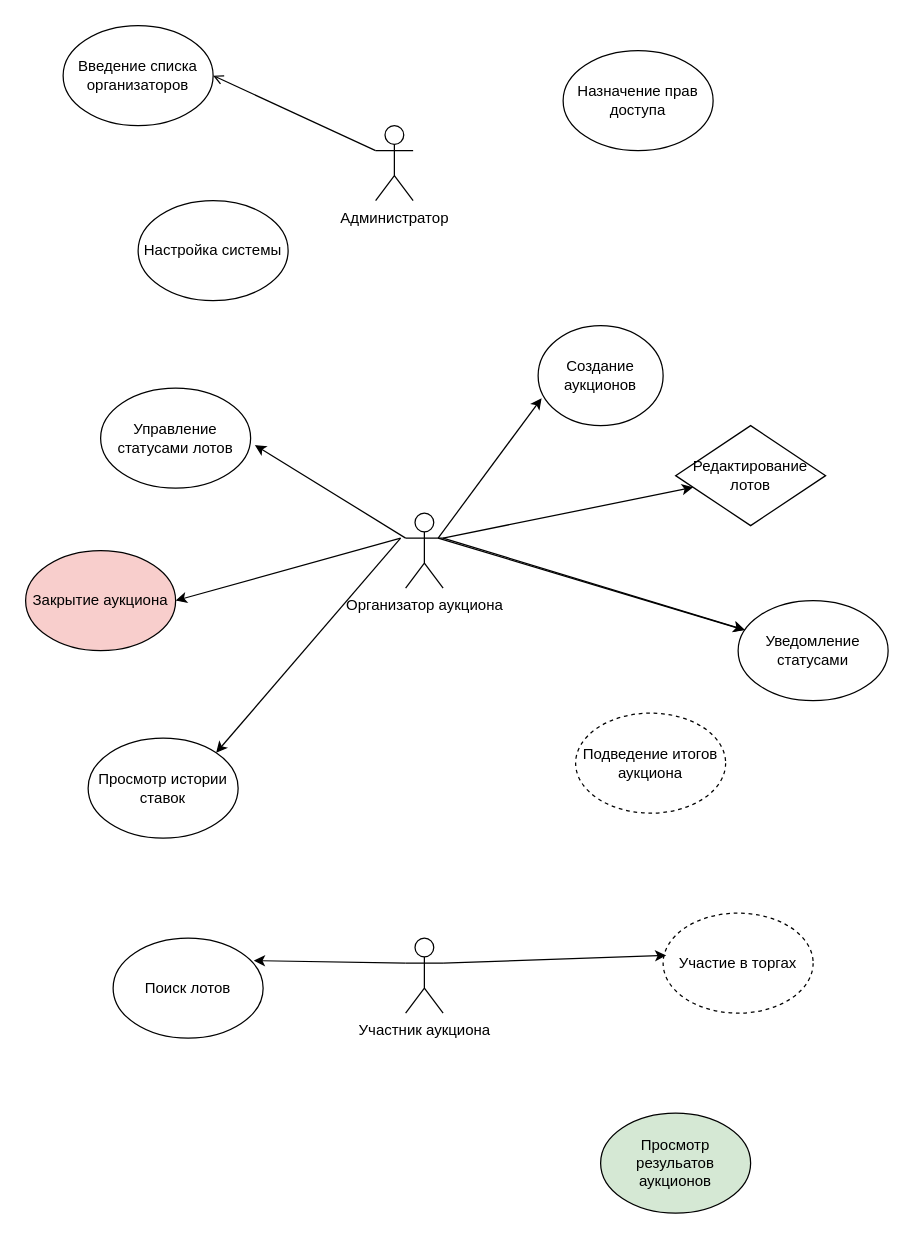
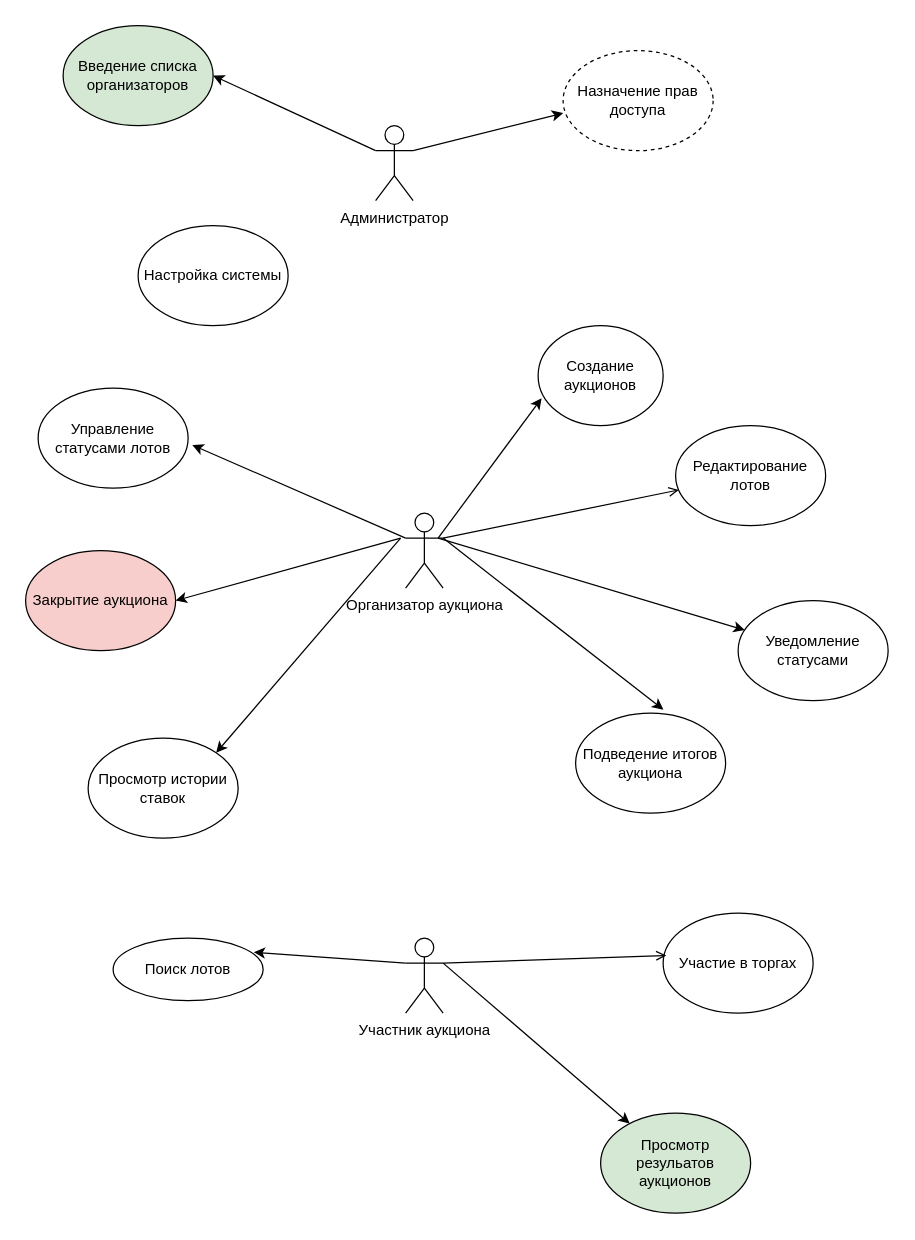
node "Введение списка организаторов": fillcolor #ffffff -> #d5e8d4
edge "Администратор" -> "Введение списка организаторов": arrowhead open -> classic
node "Назначение прав доступа": style solid -> dashed
edge "Администратор" -> "Назначение прав доступа": added
node "Настройка системы": moved (213, 251) -> (213, 276)
node "Управление статусами лотов": moved (176, 438) -> (113, 438)
node "Редактирование лотов": shape diamond -> ellipse
edge "Организатор аукциона" -> "Редактирование лотов": arrowhead classic -> open
edge "Организатор аукциона" -> "Уведомление статусами": now "Организатор аукциона" -> "Подведение итогов аукциона"
node "Подведение итогов аукциона": style dashed -> solid
edge "Участник аукциона" -> "Участие в торгах": arrowhead classic -> open
node "Участие в торгах": style dashed -> solid
node "Поиск лотов": size 150x100 -> 150x63
edge "Участник аукциона" -> "Просмотр резульатов аукционов": added
